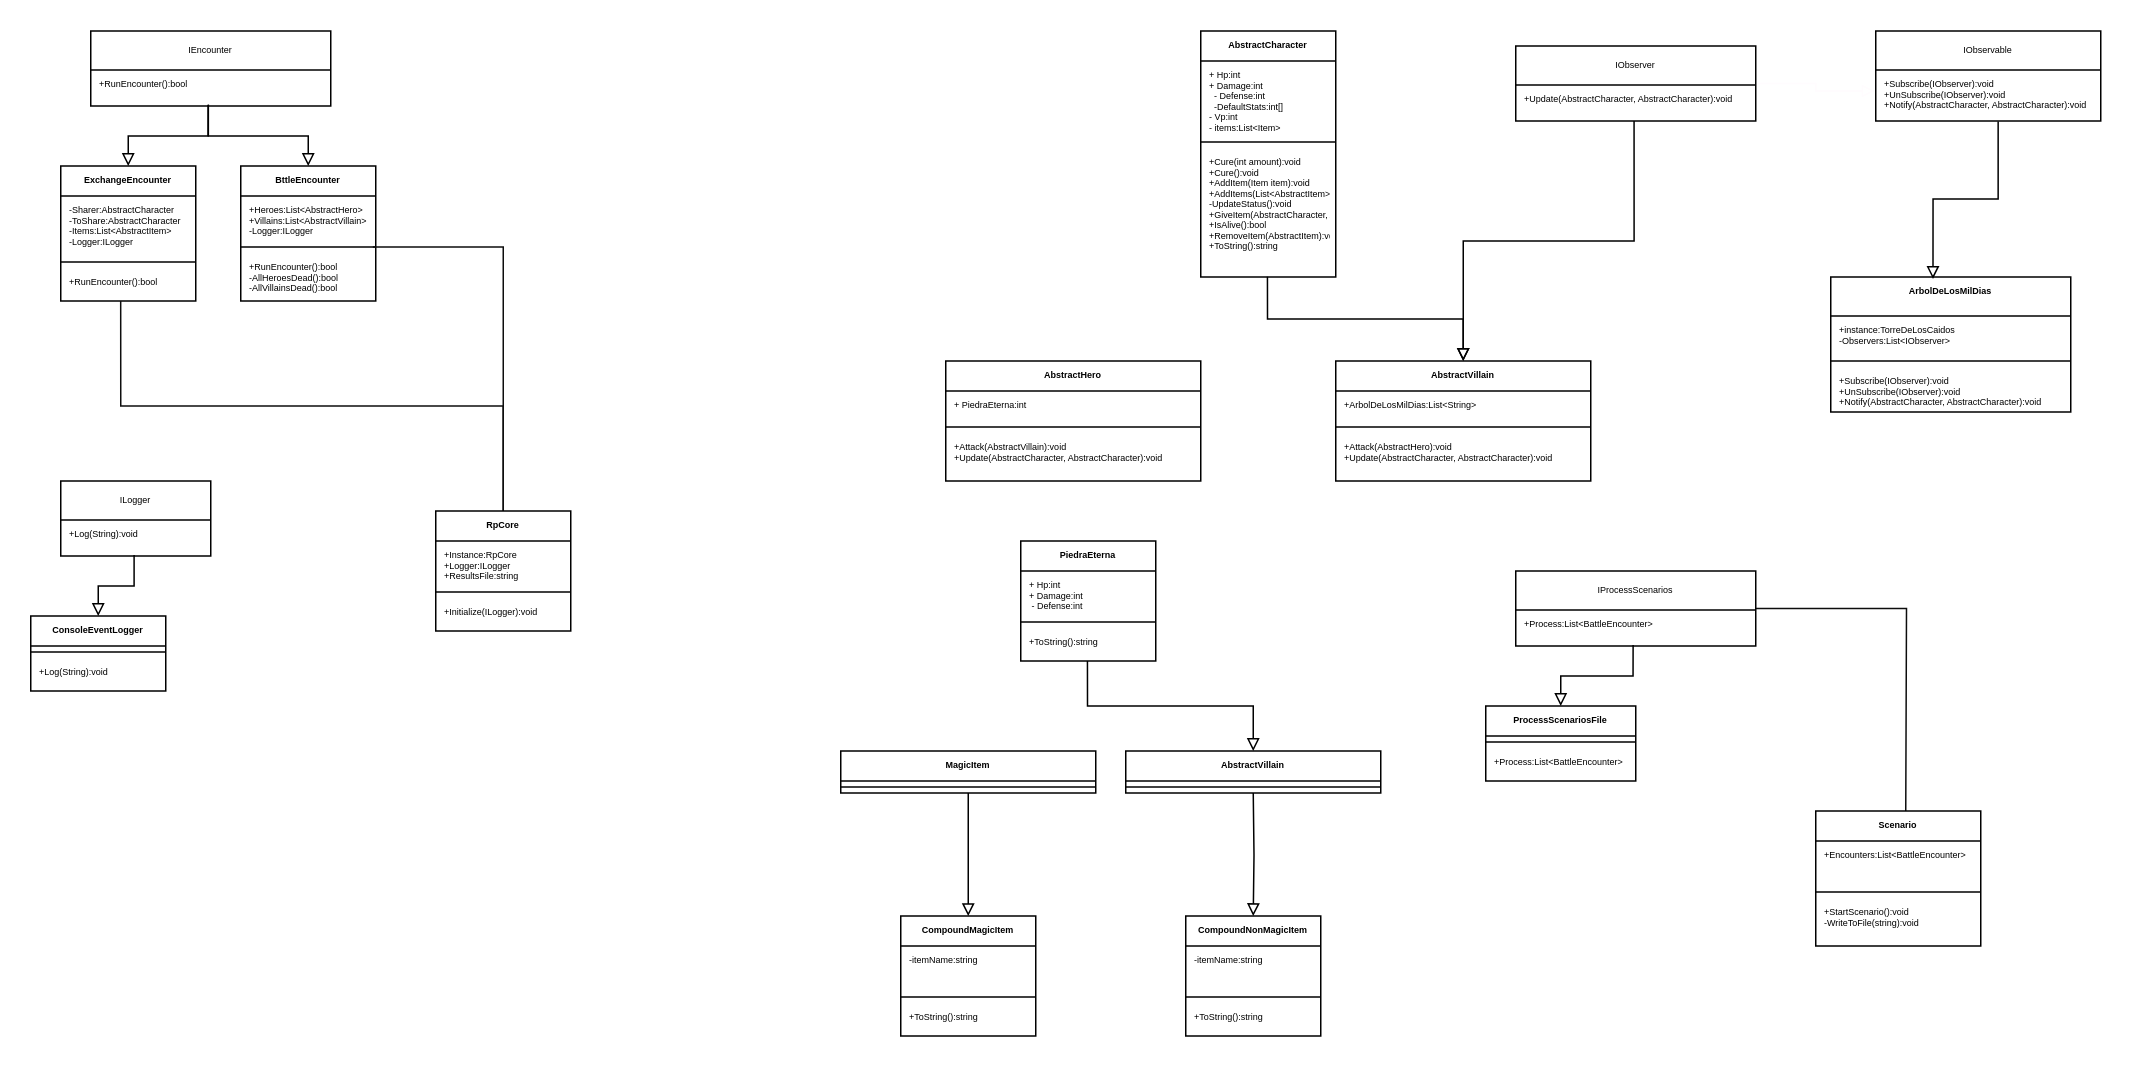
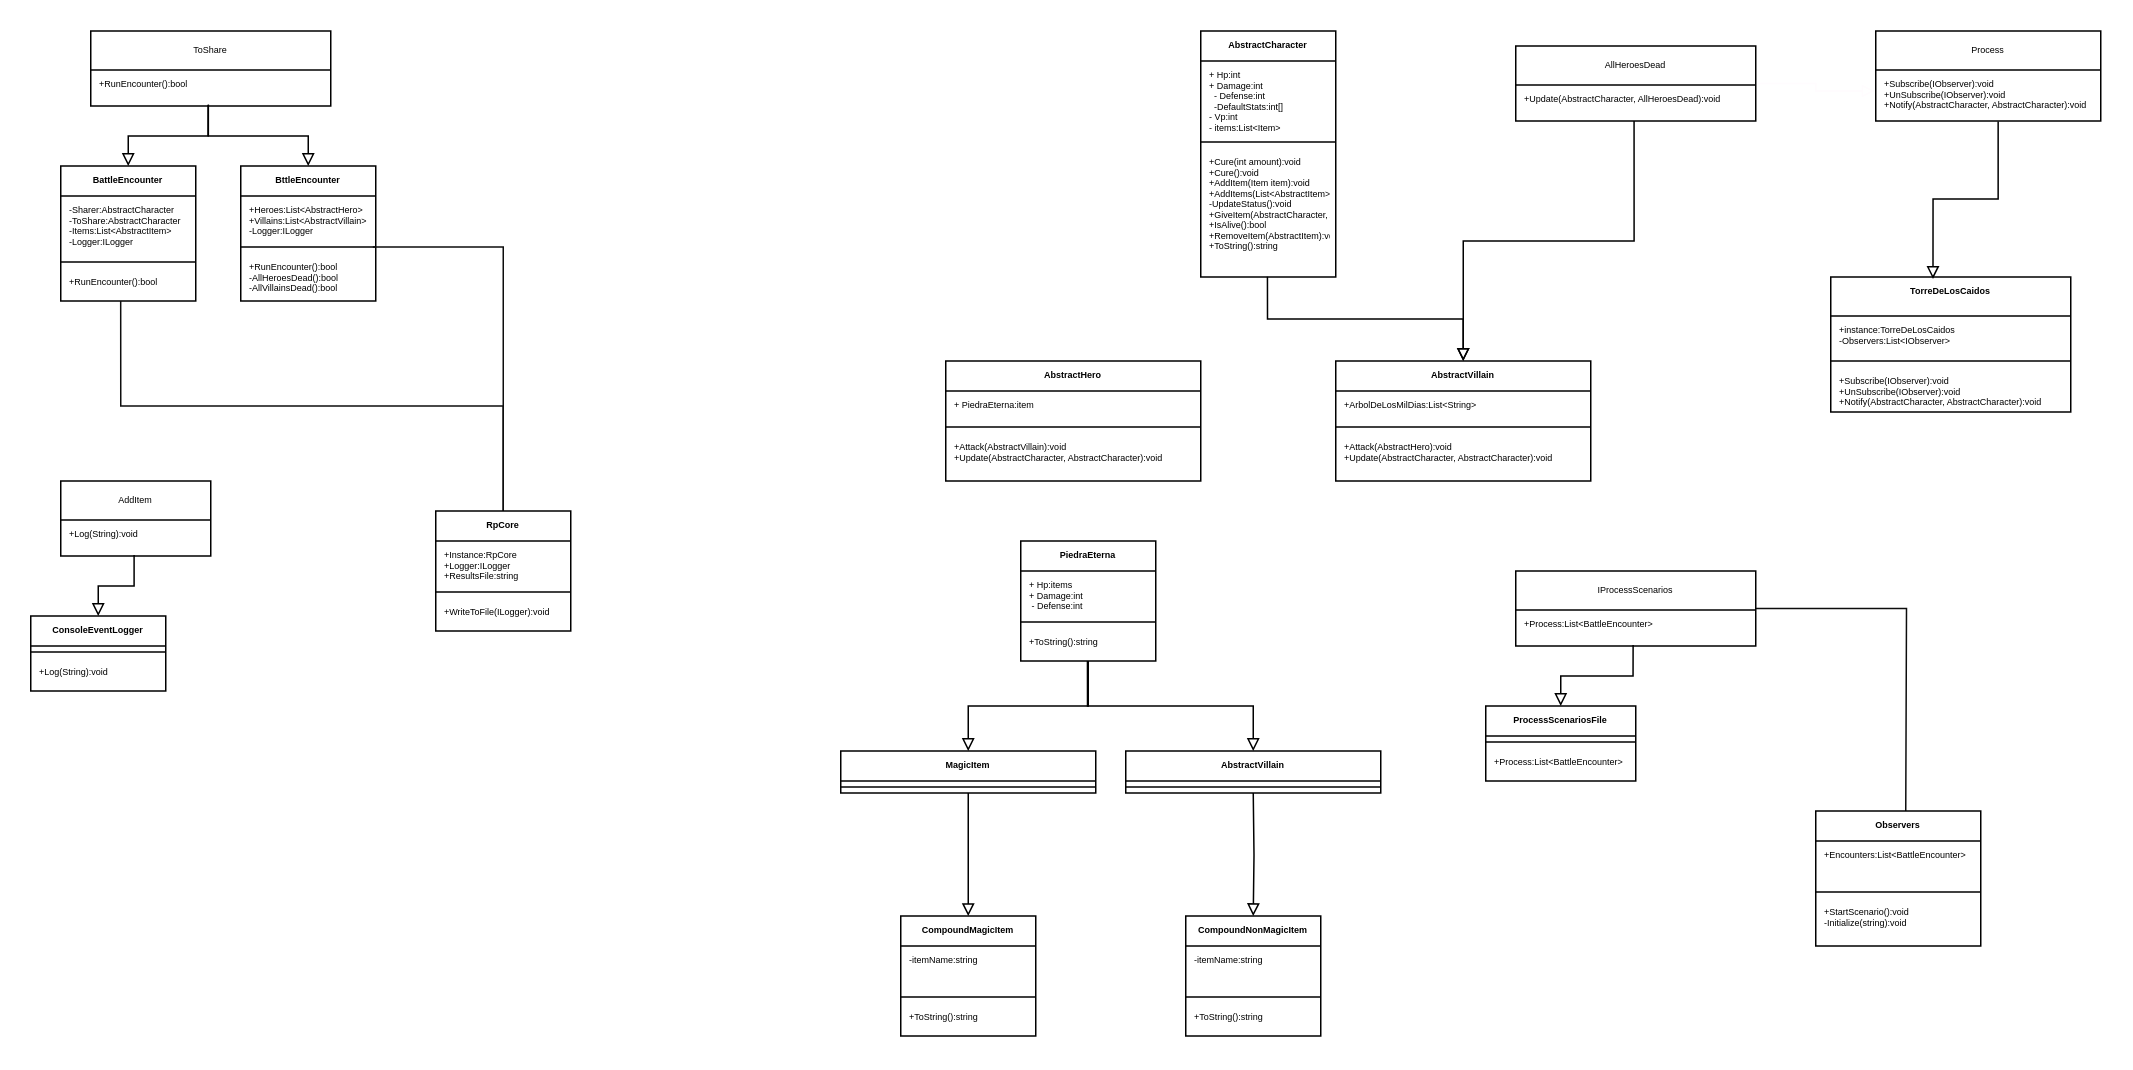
node "IEncounter": label "IEncounter" -> "ToShare"
node "IObservable": label "IObservable" -> "Process"
node "IObserver": label "IObserver" -> "AllHeroesDead"
node "+Update(AbstractCharacter, AbstractCharacter):void": label "+Update(AbstractCharacter, AbstractCharacter):void" -> "+Update(AbstractCharacter, AllHeroesDead):void"
node "ExchangeEncounter": label "ExchangeEncounter" -> "BattleEncounter"
node "ArbolDeLosMilDias": label "ArbolDeLosMilDias" -> "TorreDeLosCaidos"
node "+ PiedraEterna:int": label "+ PiedraEterna:int" -> "+ PiedraEterna:item"
node "ILogger": label "ILogger" -> "AddItem"
node "+ Hp:int + Damage:int - Defense:int": label "+ Hp:int + Damage:int - Defense:int" -> "+ Hp:items + Damage:int - Defense:int"
node "+Initialize(ILogger):void": label "+Initialize(ILogger):void" -> "+WriteToFile(ILogger):void"
edge "PiedraEterna" -> "MagicItem": added
node "Scenario": label "Scenario" -> "Observers"
node "+StartScenario():void -WriteToFile(string):void": label "+StartScenario():void -WriteToFile(string):void" -> "+StartScenario():void -Initialize(string):void"
